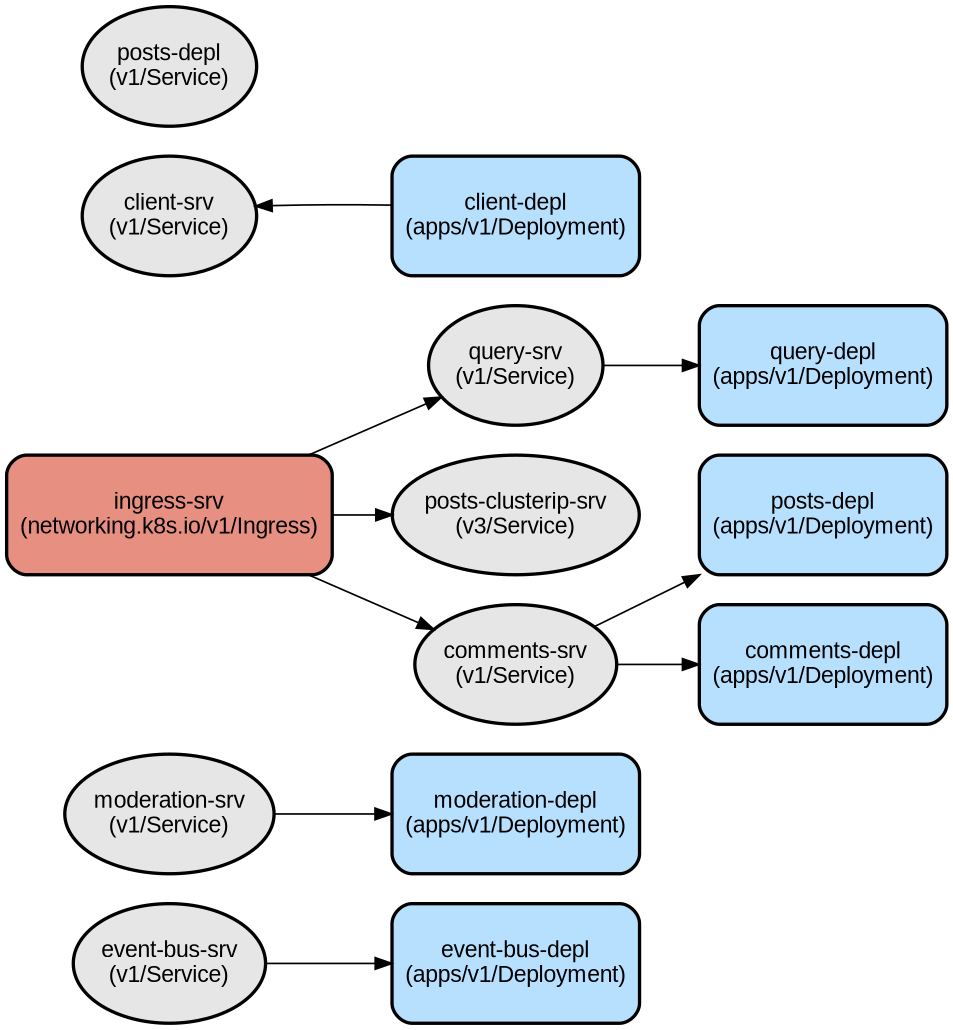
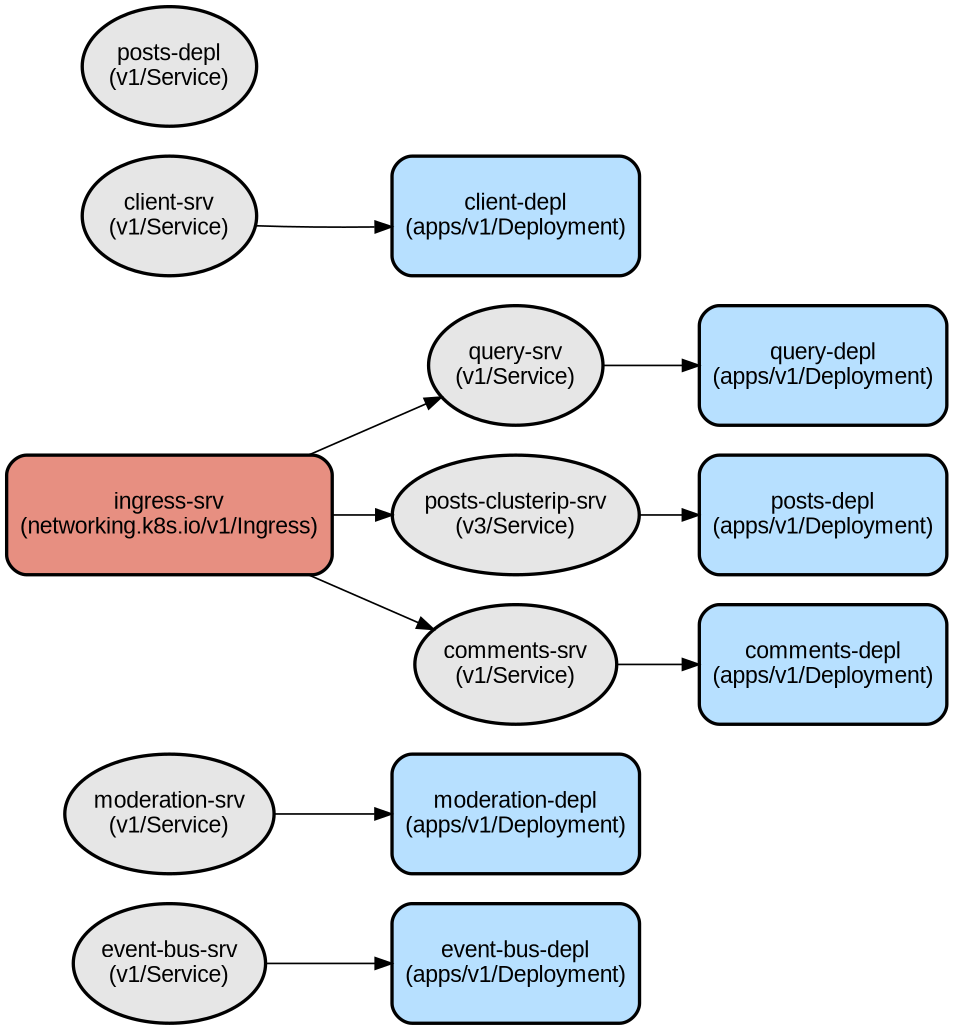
edge "client-depl (apps/v1/Deployment)" -> "client-srv (v1/Service)": reversed
edge "comments-srv (v1/Service)" -> "posts-depl (apps/v1/Deployment)": now "posts-clusterip-srv (v3/Service)" -> "posts-depl (apps/v1/Deployment)"
